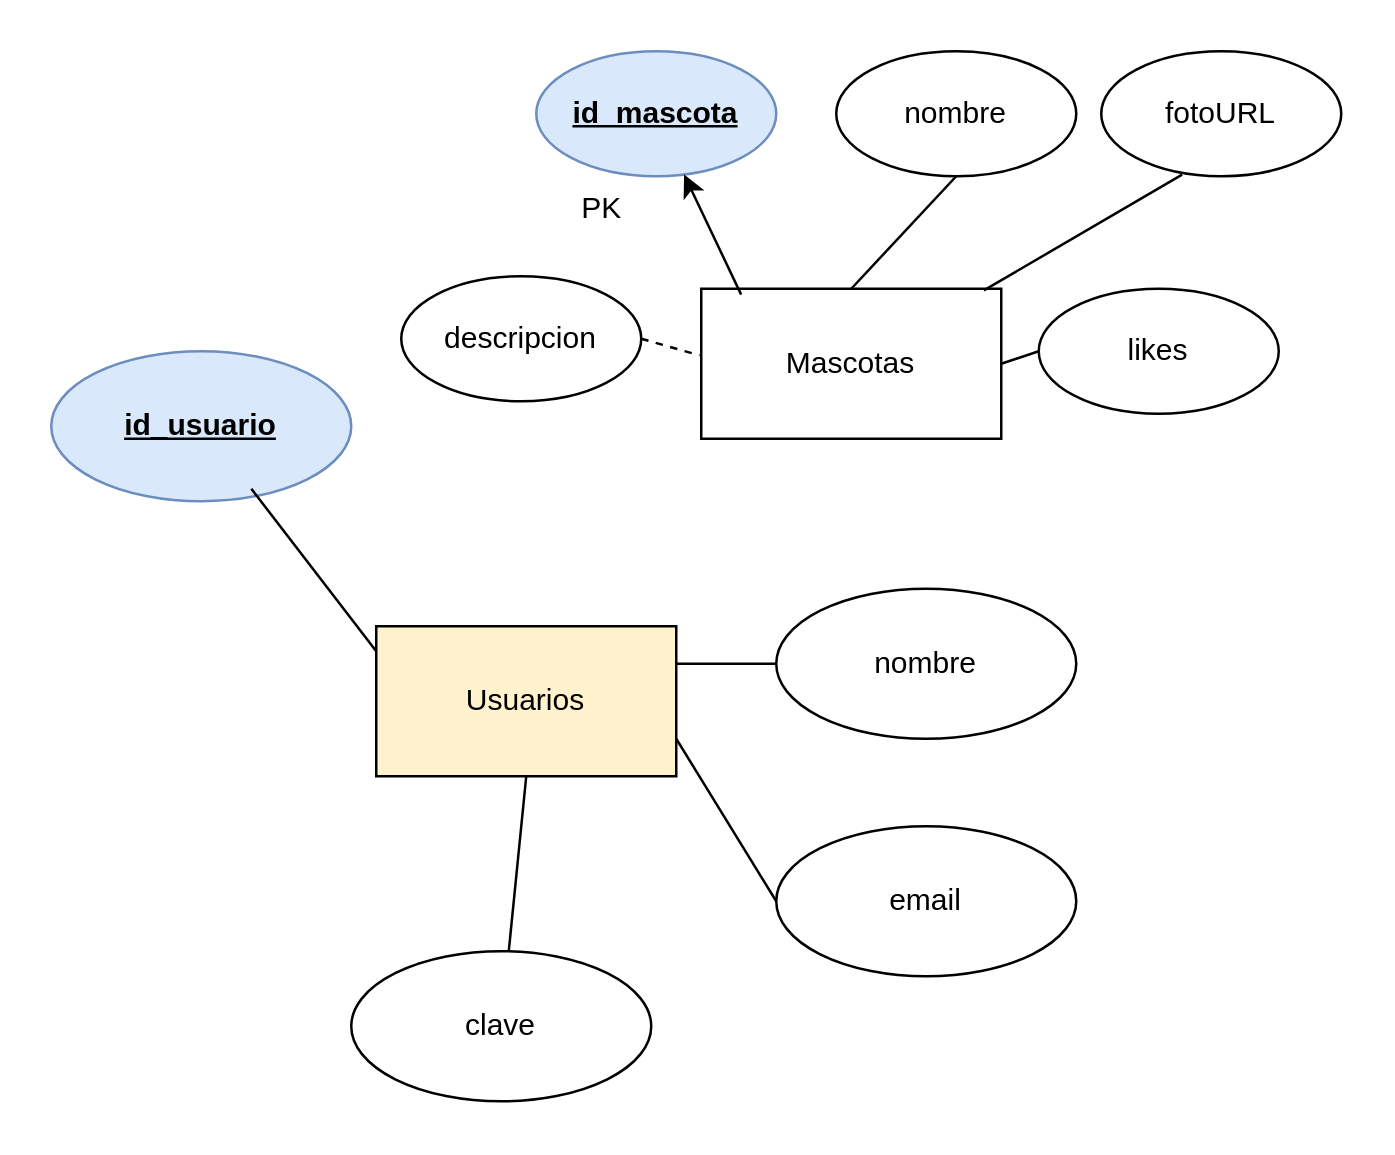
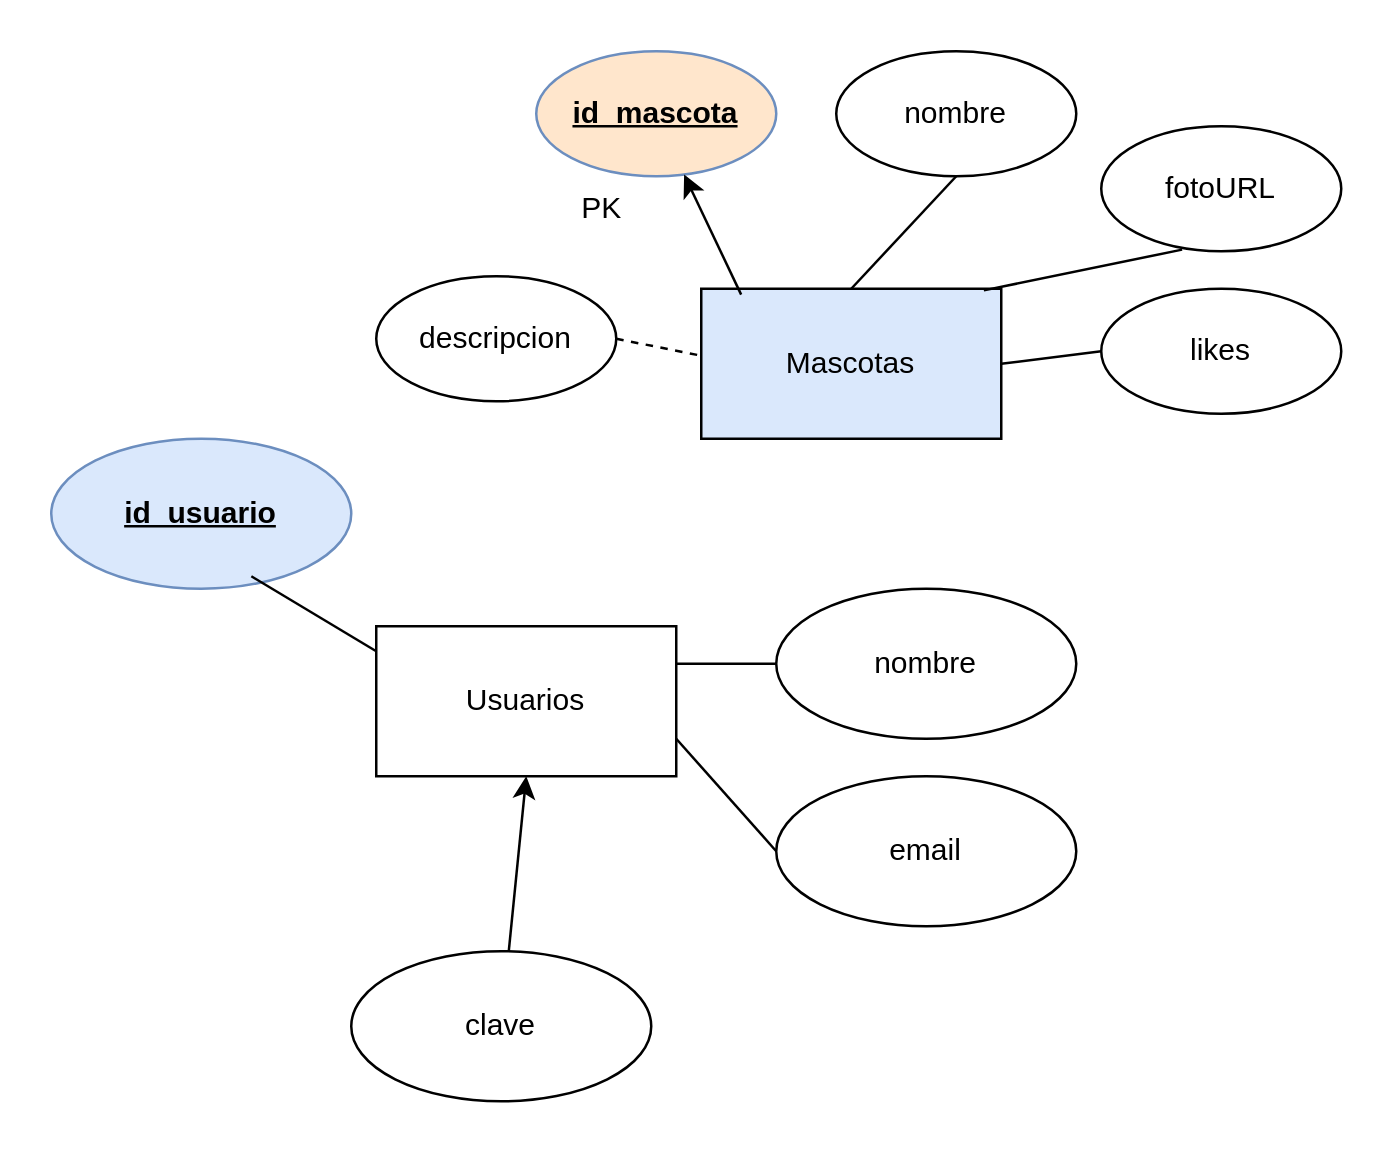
node "id_mascota": fillcolor #dae8fc -> #ffe6cc
node "fotoURL": moved (1221, 114) -> (1221, 189)
node "descripcion": moved (521, 339) -> (496, 339)
node "likes": moved (1159, 351) -> (1221, 351)
node "Mascotas": fillcolor #ffffff -> #dae8fc
node "id_usuario": moved (201, 426) -> (201, 514)
node "Usuarios": fillcolor #fff2cc -> #ffffff
edge "Usuarios" -- "clave": arrowhead none -> classic
node "email": moved (926, 901) -> (926, 851)
